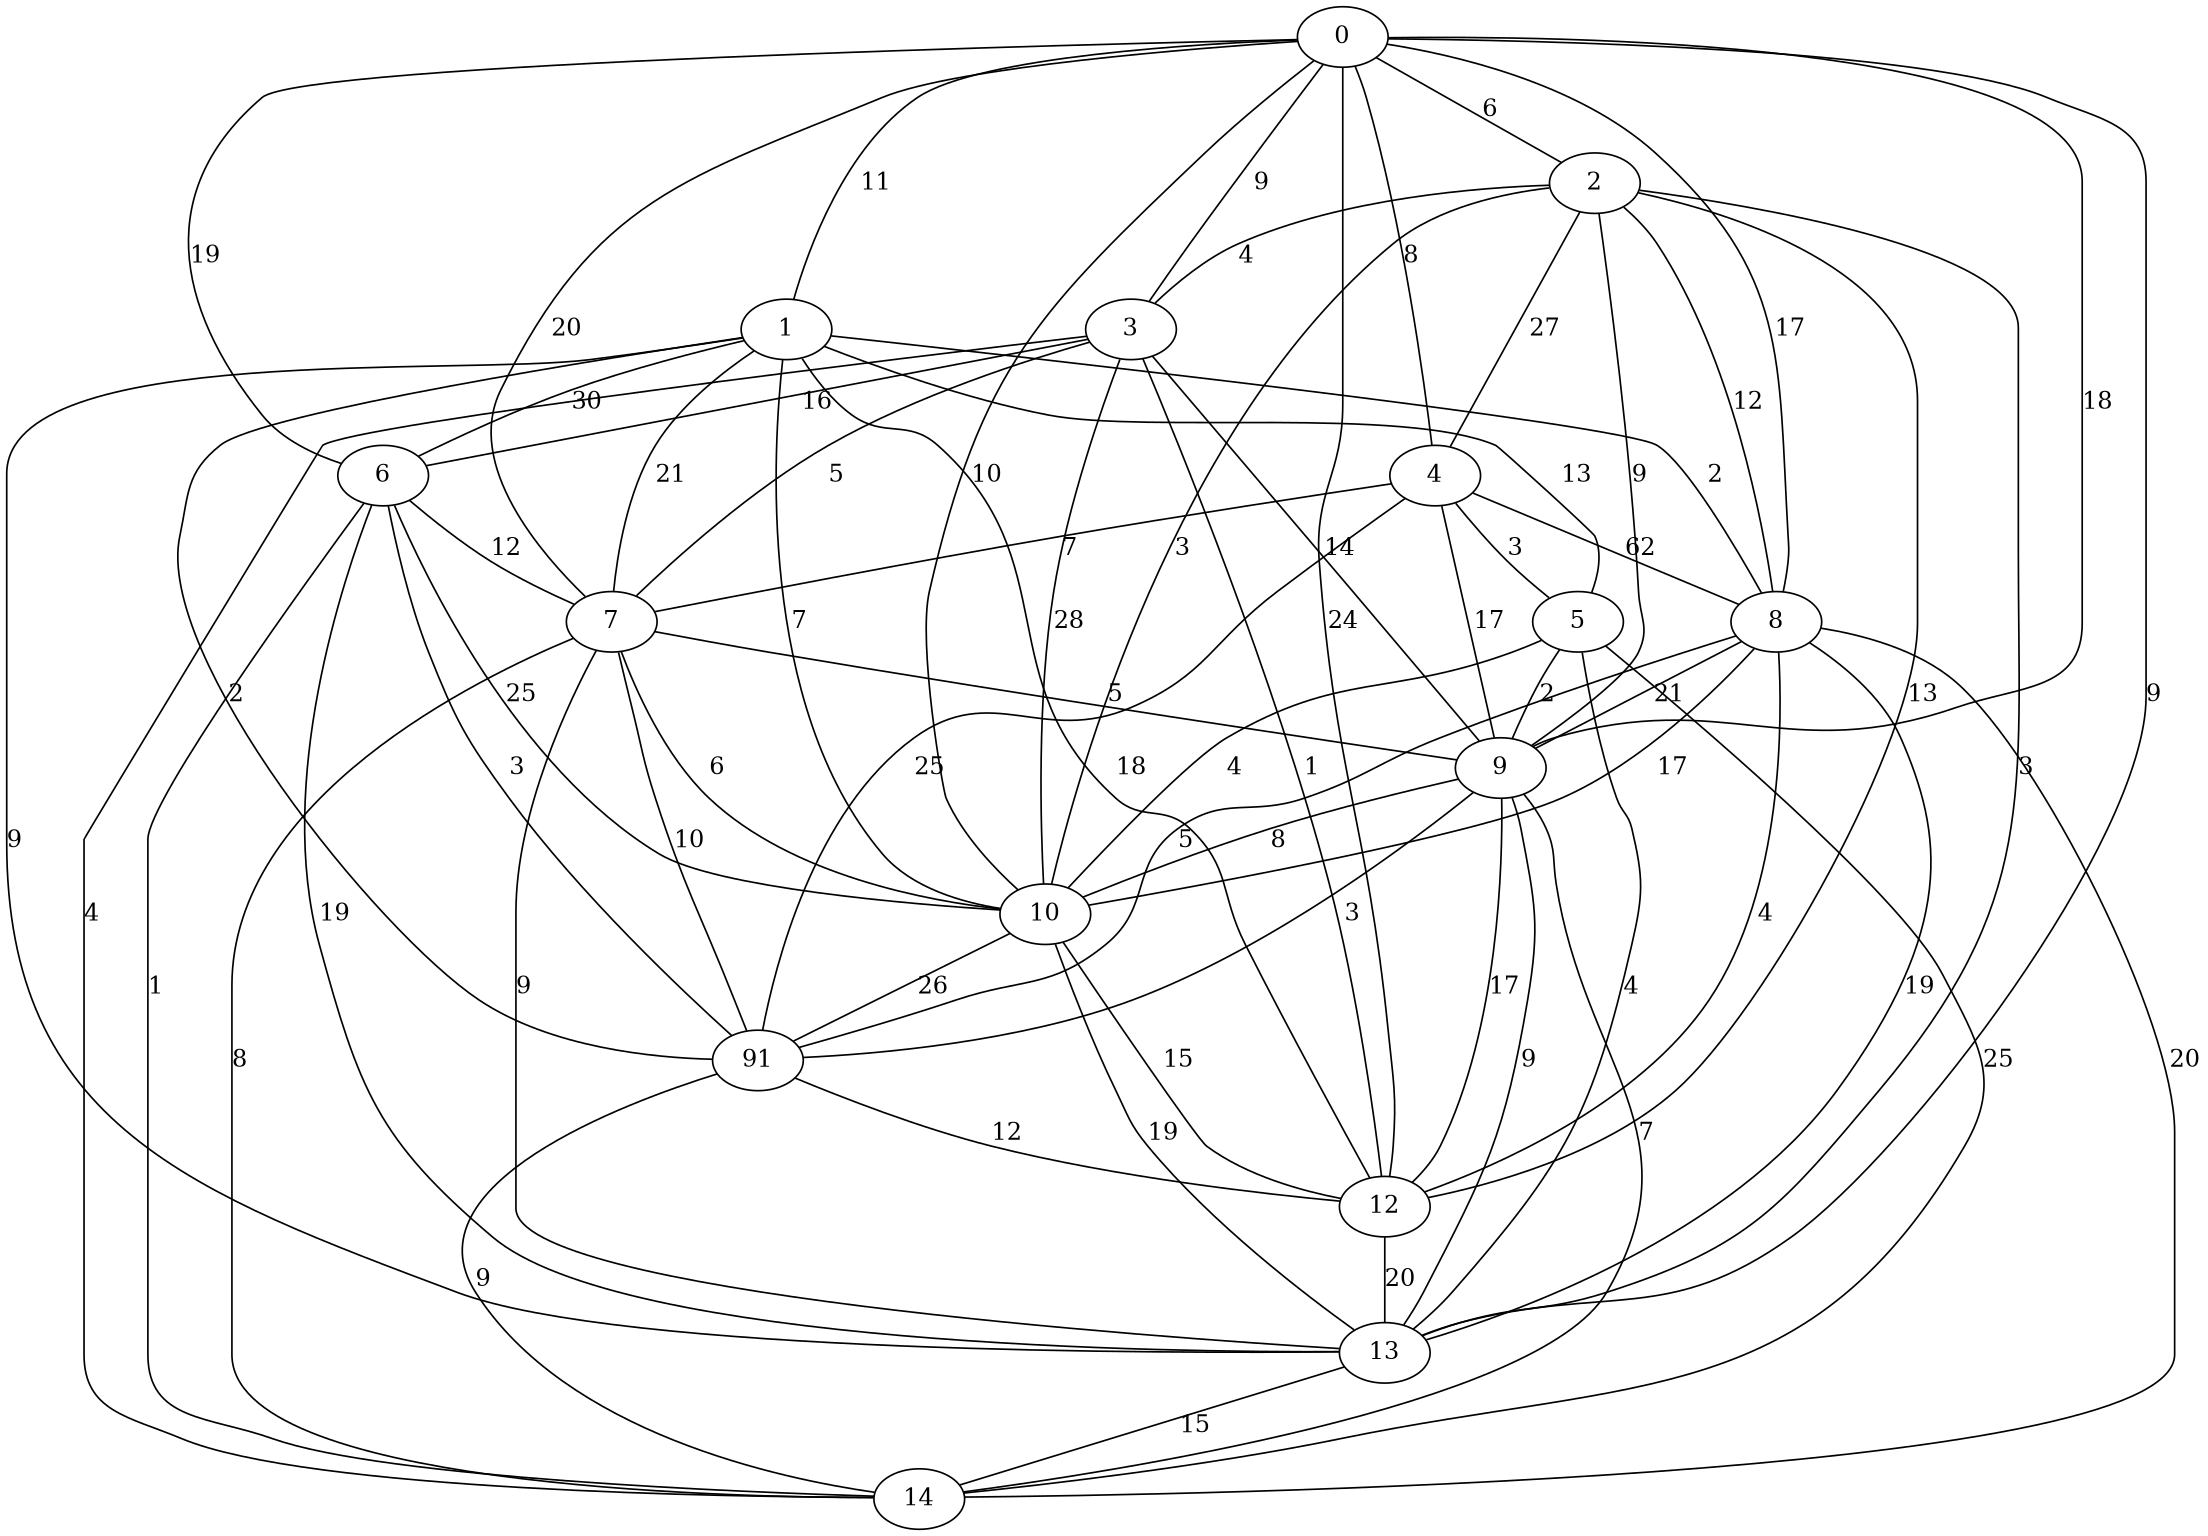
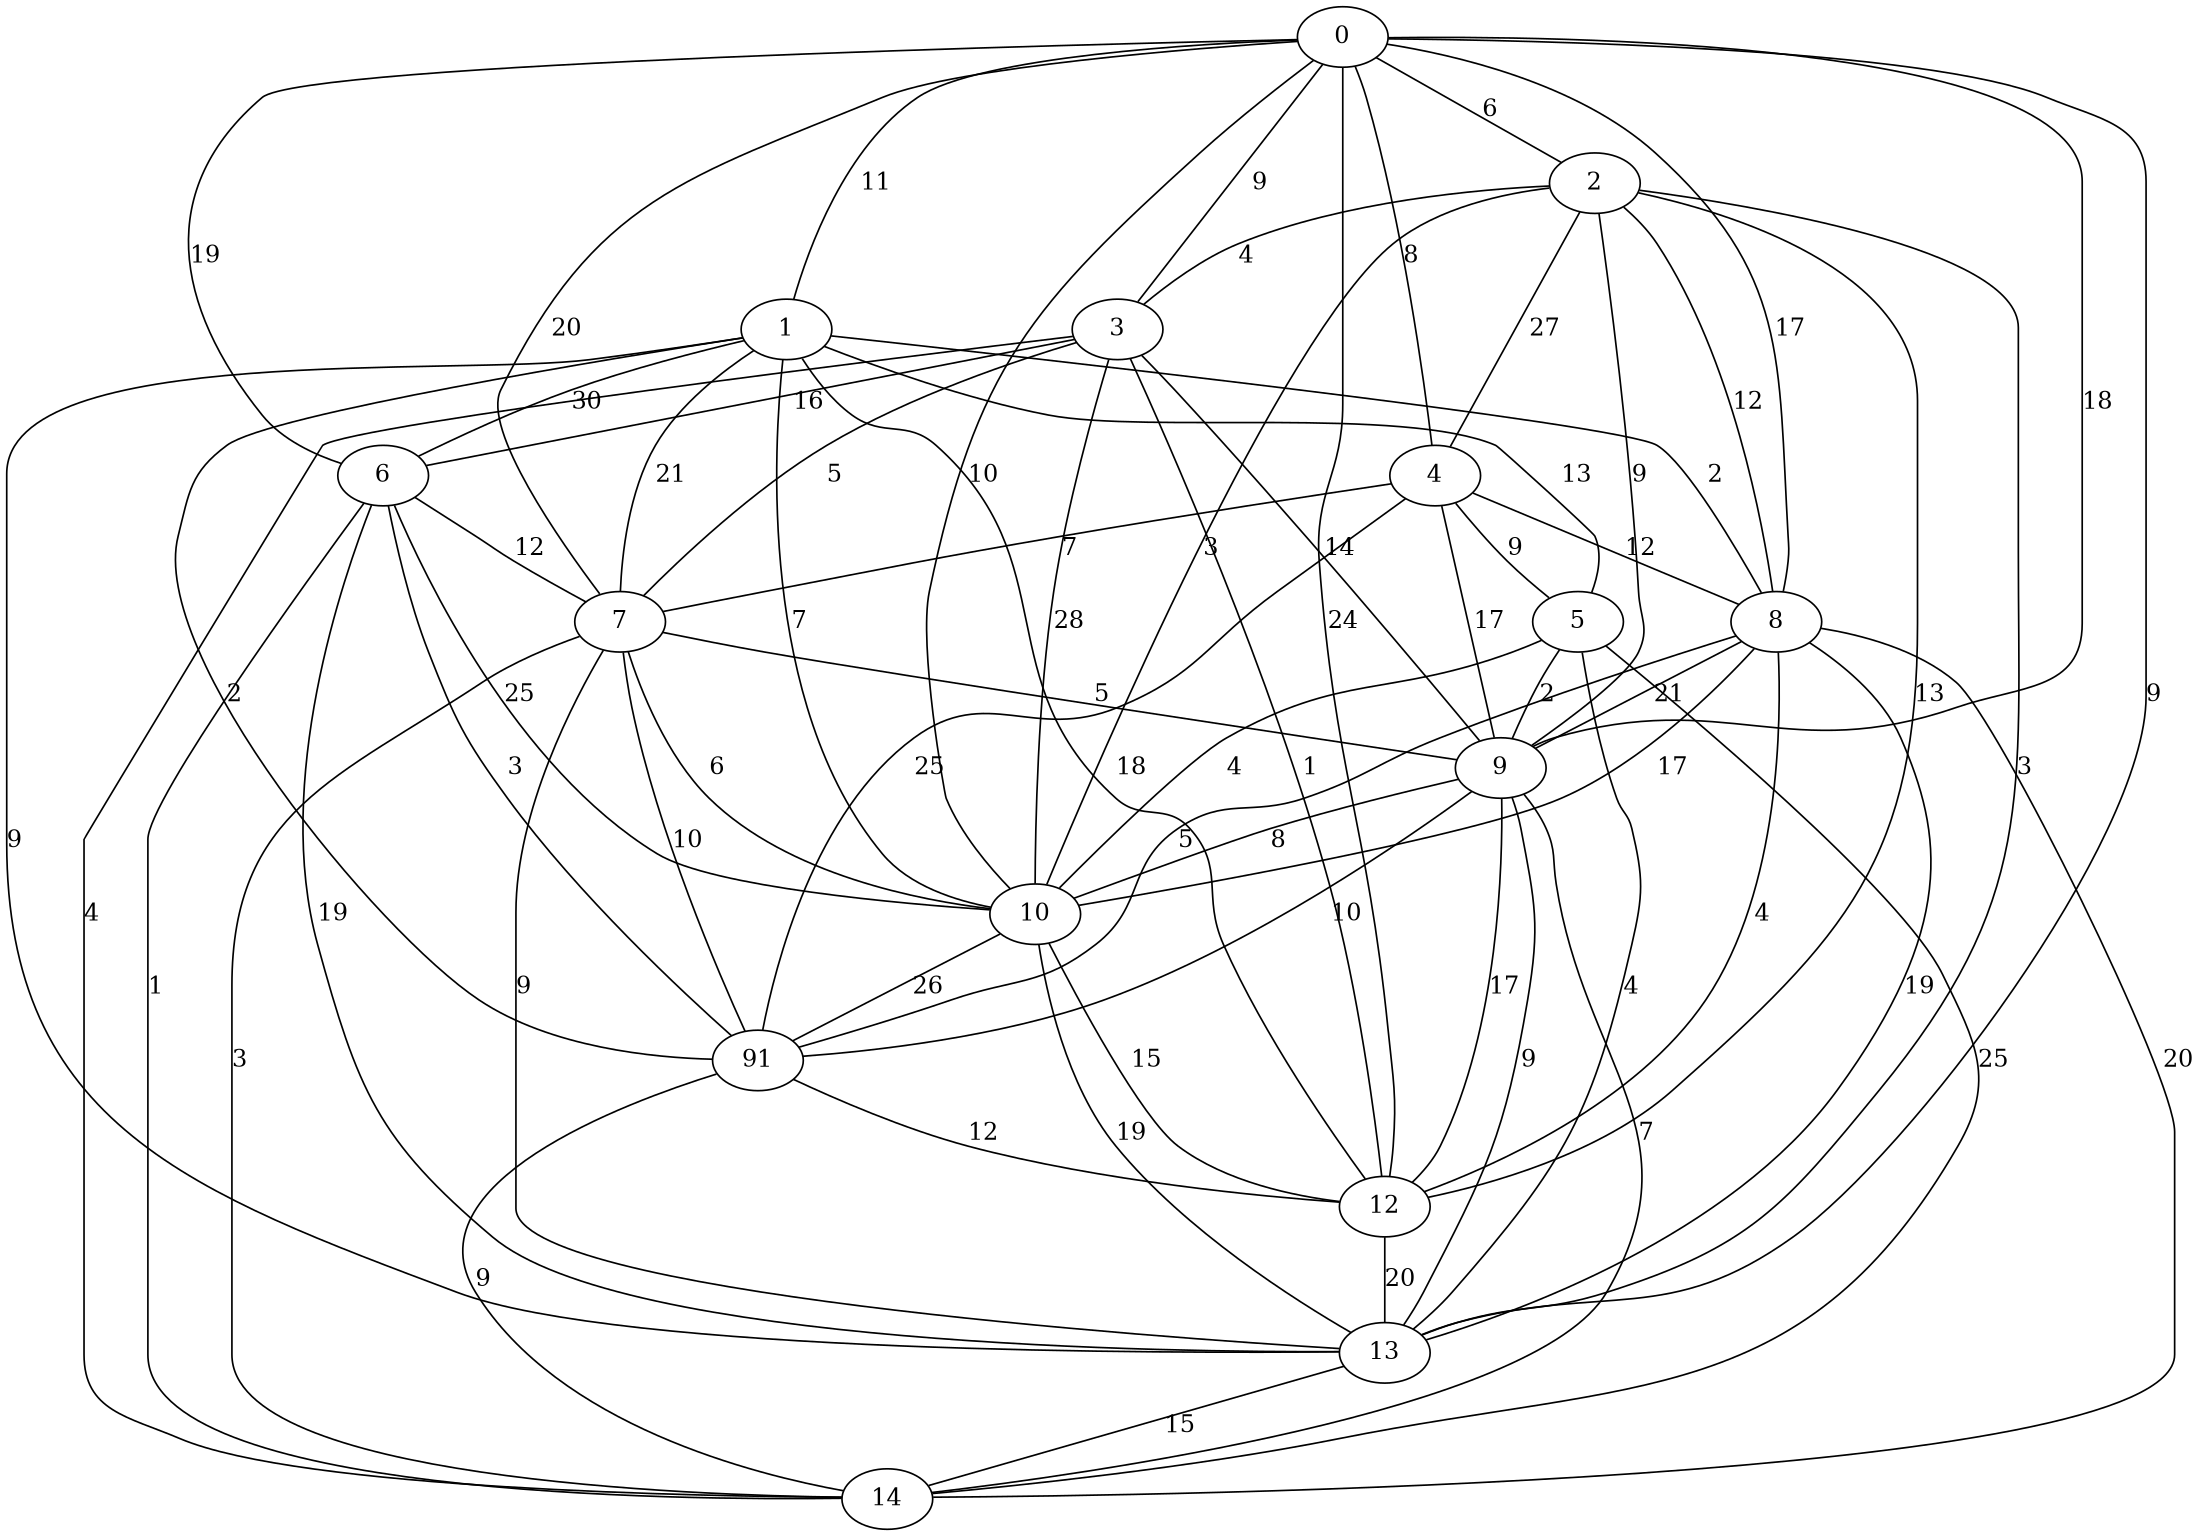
edge "4" -- "5": label "3" -> "9"
edge "4" -- "8": label "62" -> "12"
edge "9" -- "91": label "3" -> "10"
edge "7" -- "14": label "8" -> "3"
